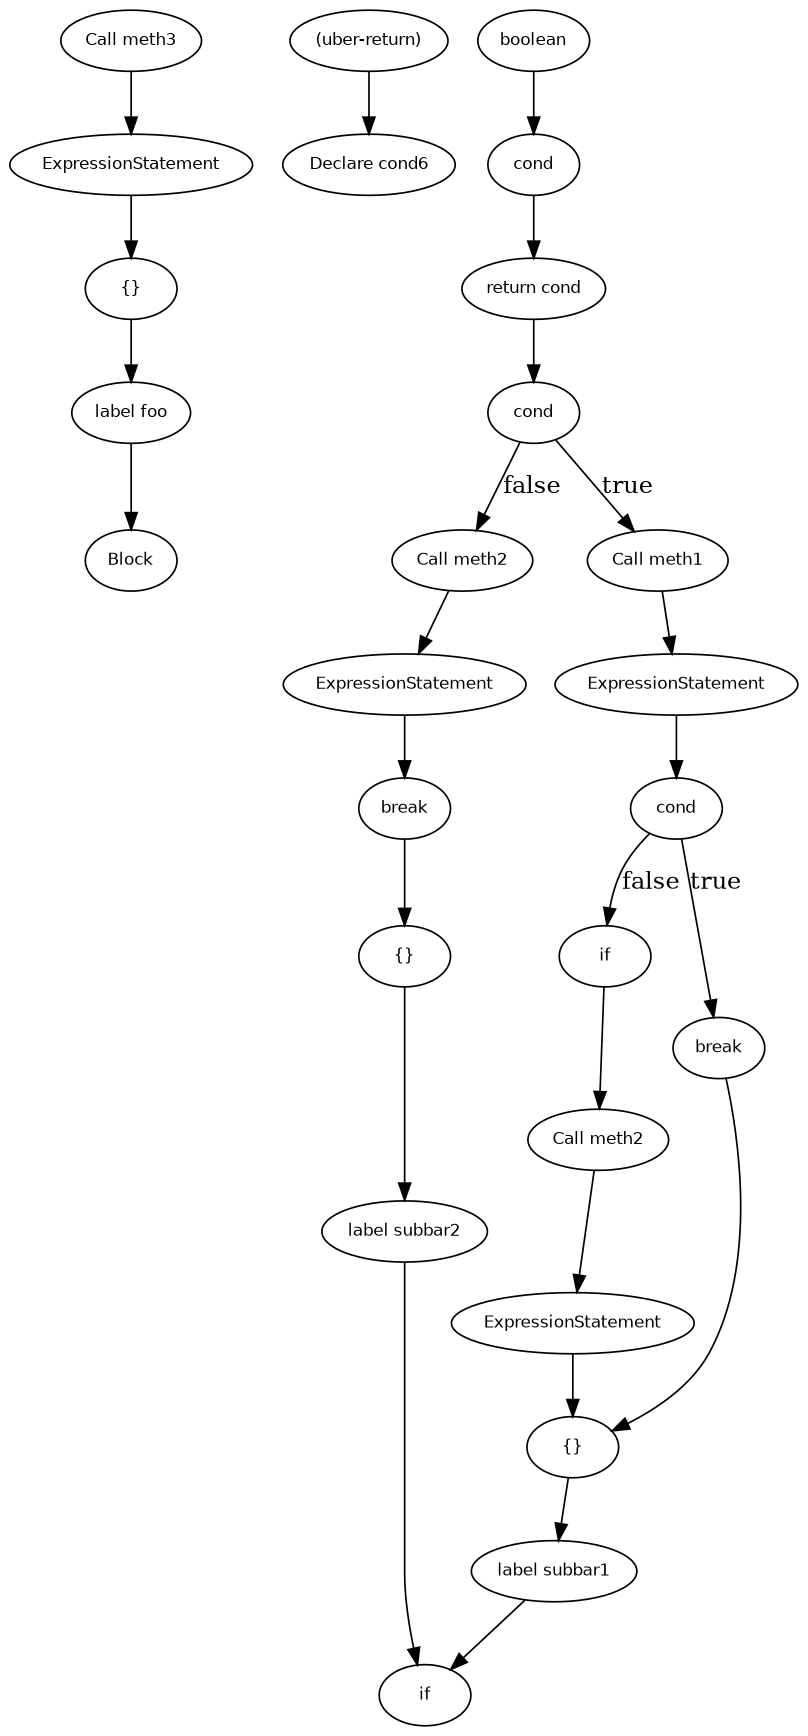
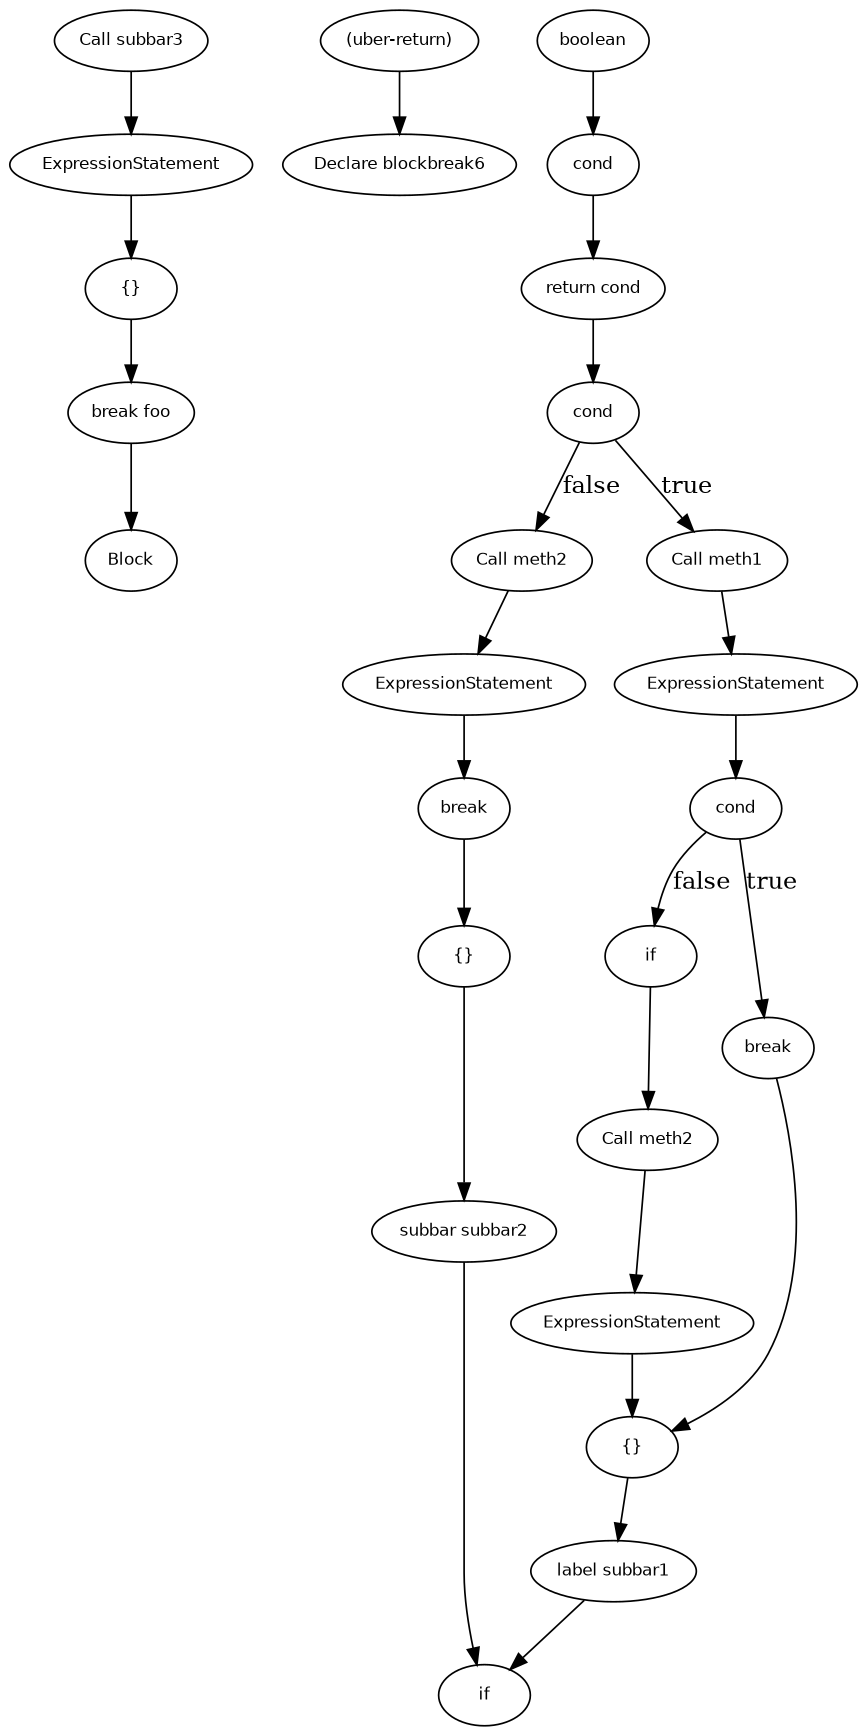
node "Call meth3": label "Call meth3" -> "Call subbar3"
node "Declare cond6": label "Declare cond6" -> "Declare blockbreak6"
node "label foo": label "label foo" -> "break foo"
node "label subbar2": label "label subbar2" -> "subbar subbar2"
